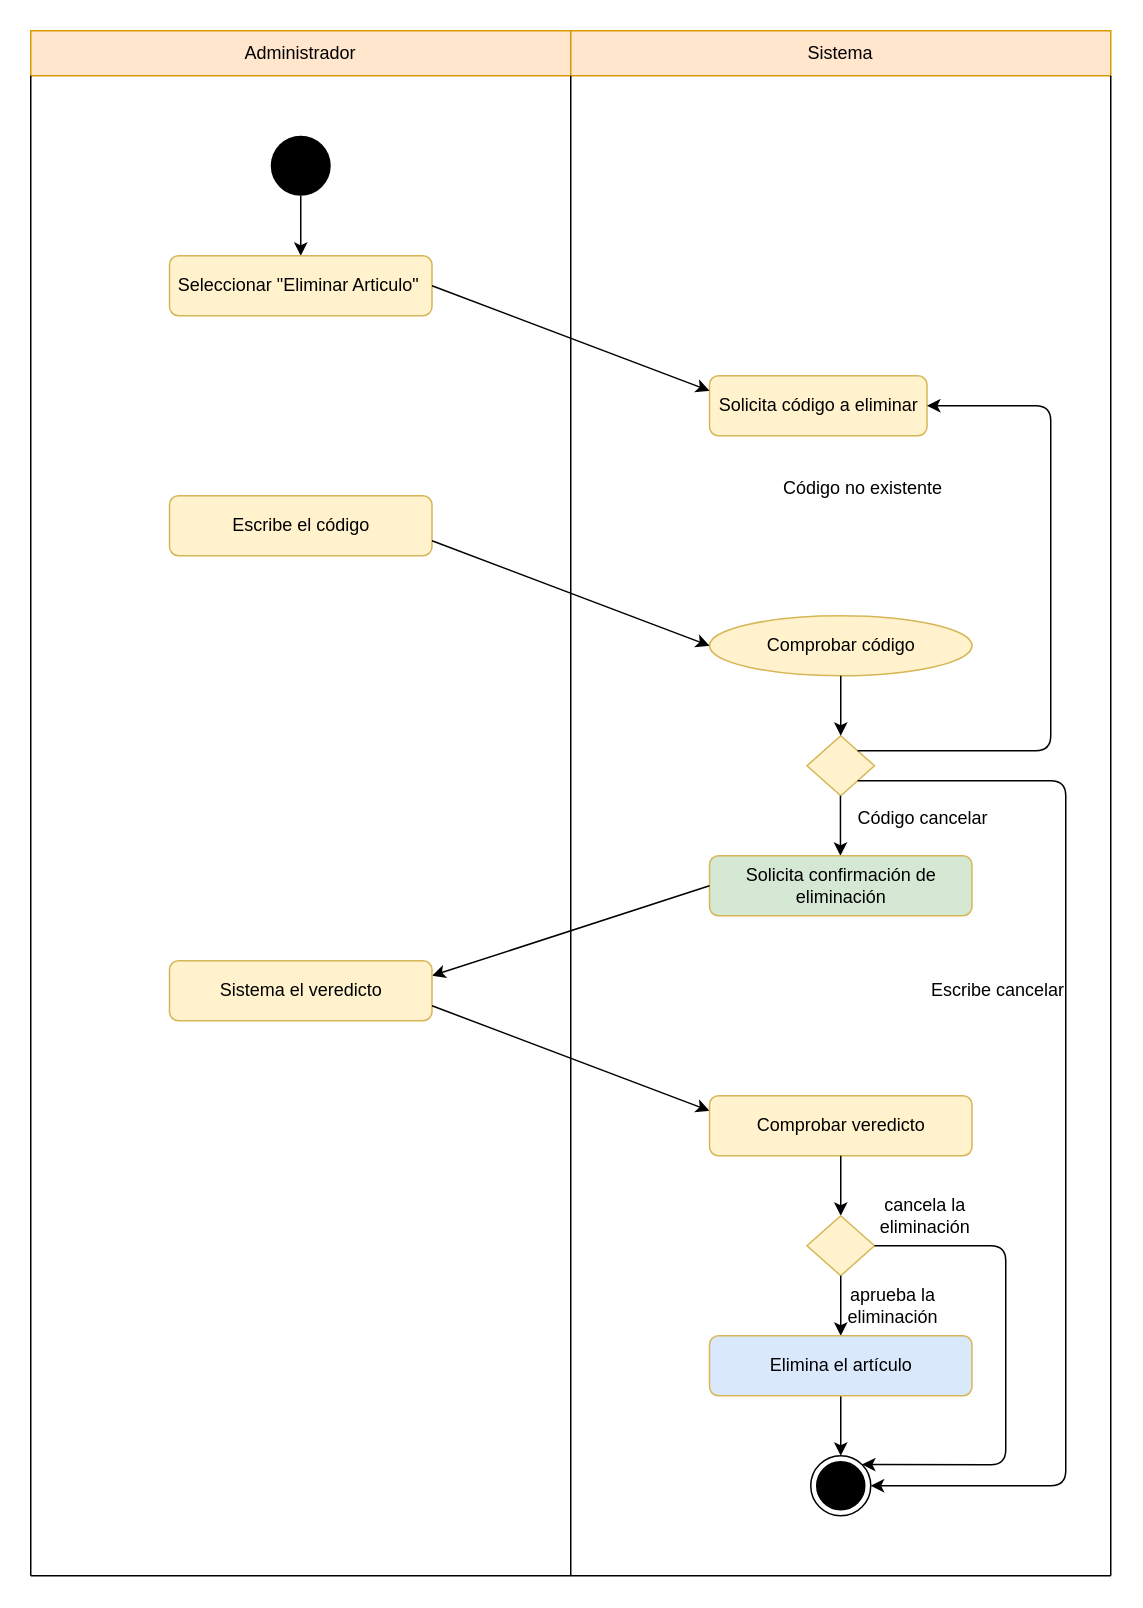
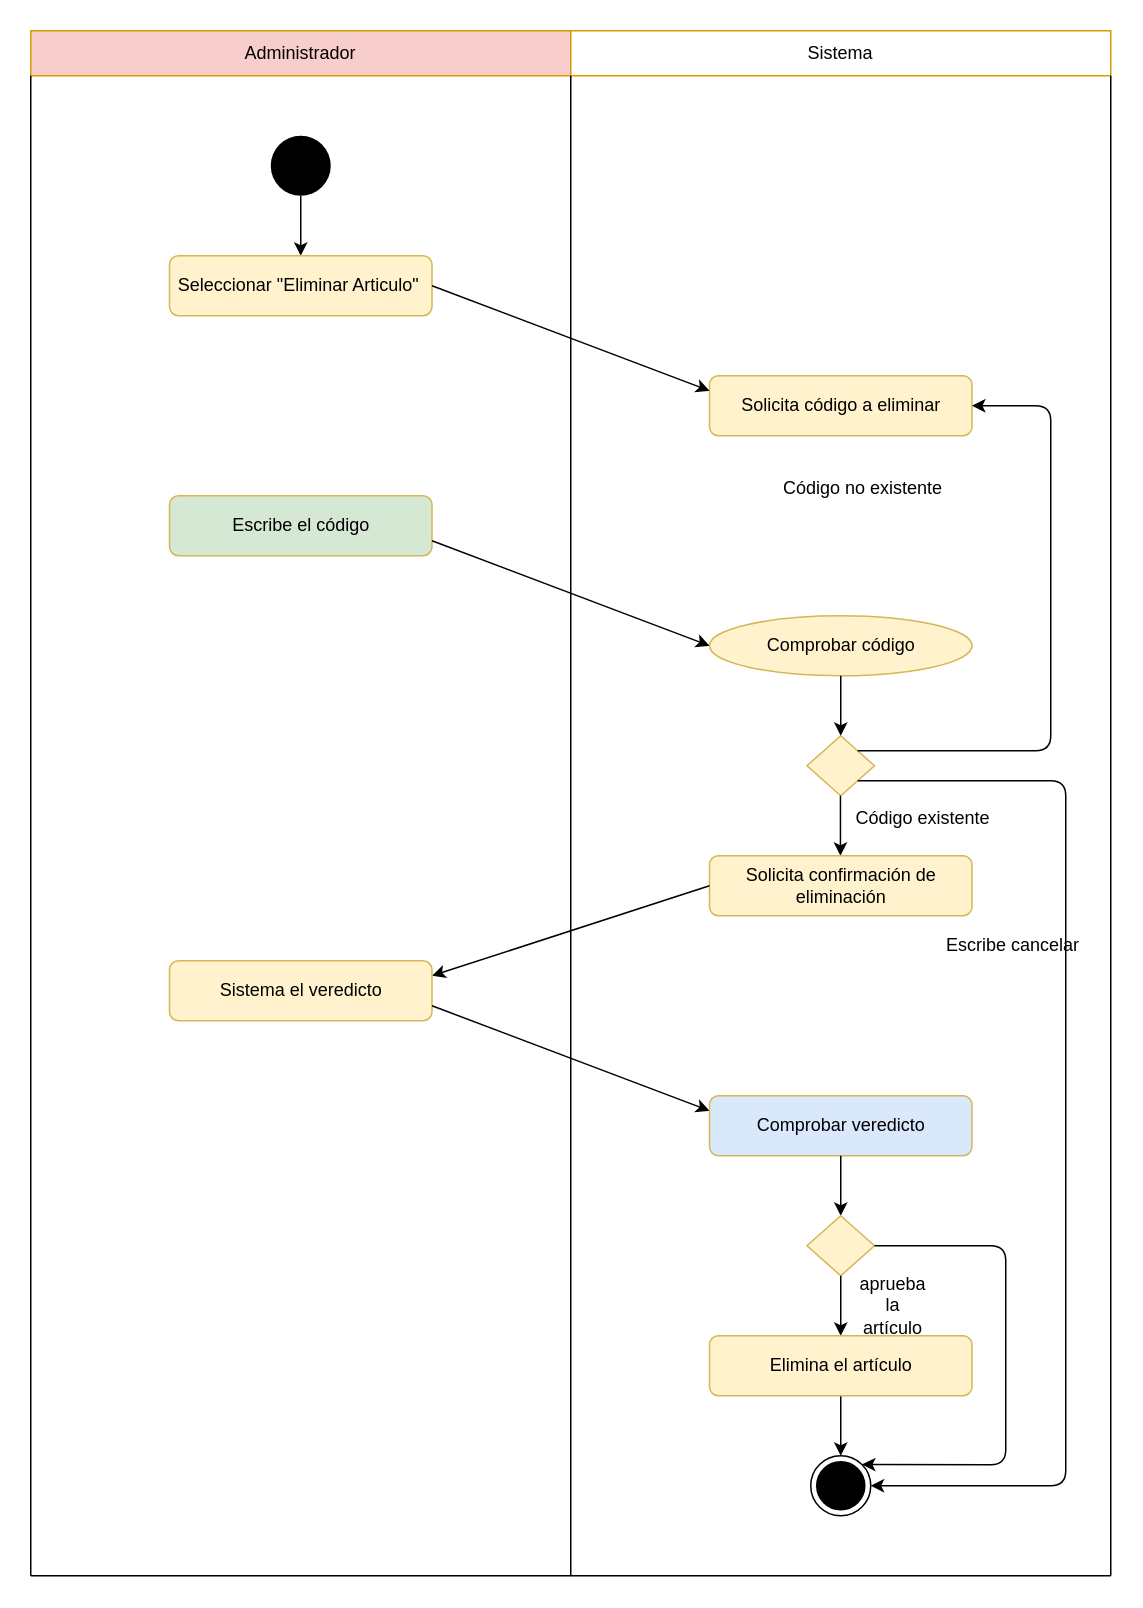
node "Administrador": fillcolor #ffe6cc -> #f8cecc
node "Sistema": fillcolor #ffe6cc -> #ffffff
node "Solicita código a eliminar": size 218x60 -> 263x60
node "Escribe el código": fillcolor #fff2cc -> #d5e8d4
node "Código cancelar": label "Código cancelar" -> "Código existente"
node "Solicita confirmación de eliminación": fillcolor #d5e8d4 -> #fff2cc
node "Escribe cancelar": moved (998, 991) -> (1013, 946)
node "Comprobar veredicto": fillcolor #fff2cc -> #dae8fc
node "cancela la eliminación": removed
node "aprueba la eliminación": label "aprueba la eliminación" -> "aprueba la artículo"
node "Elimina el artículo": fillcolor #dae8fc -> #fff2cc
